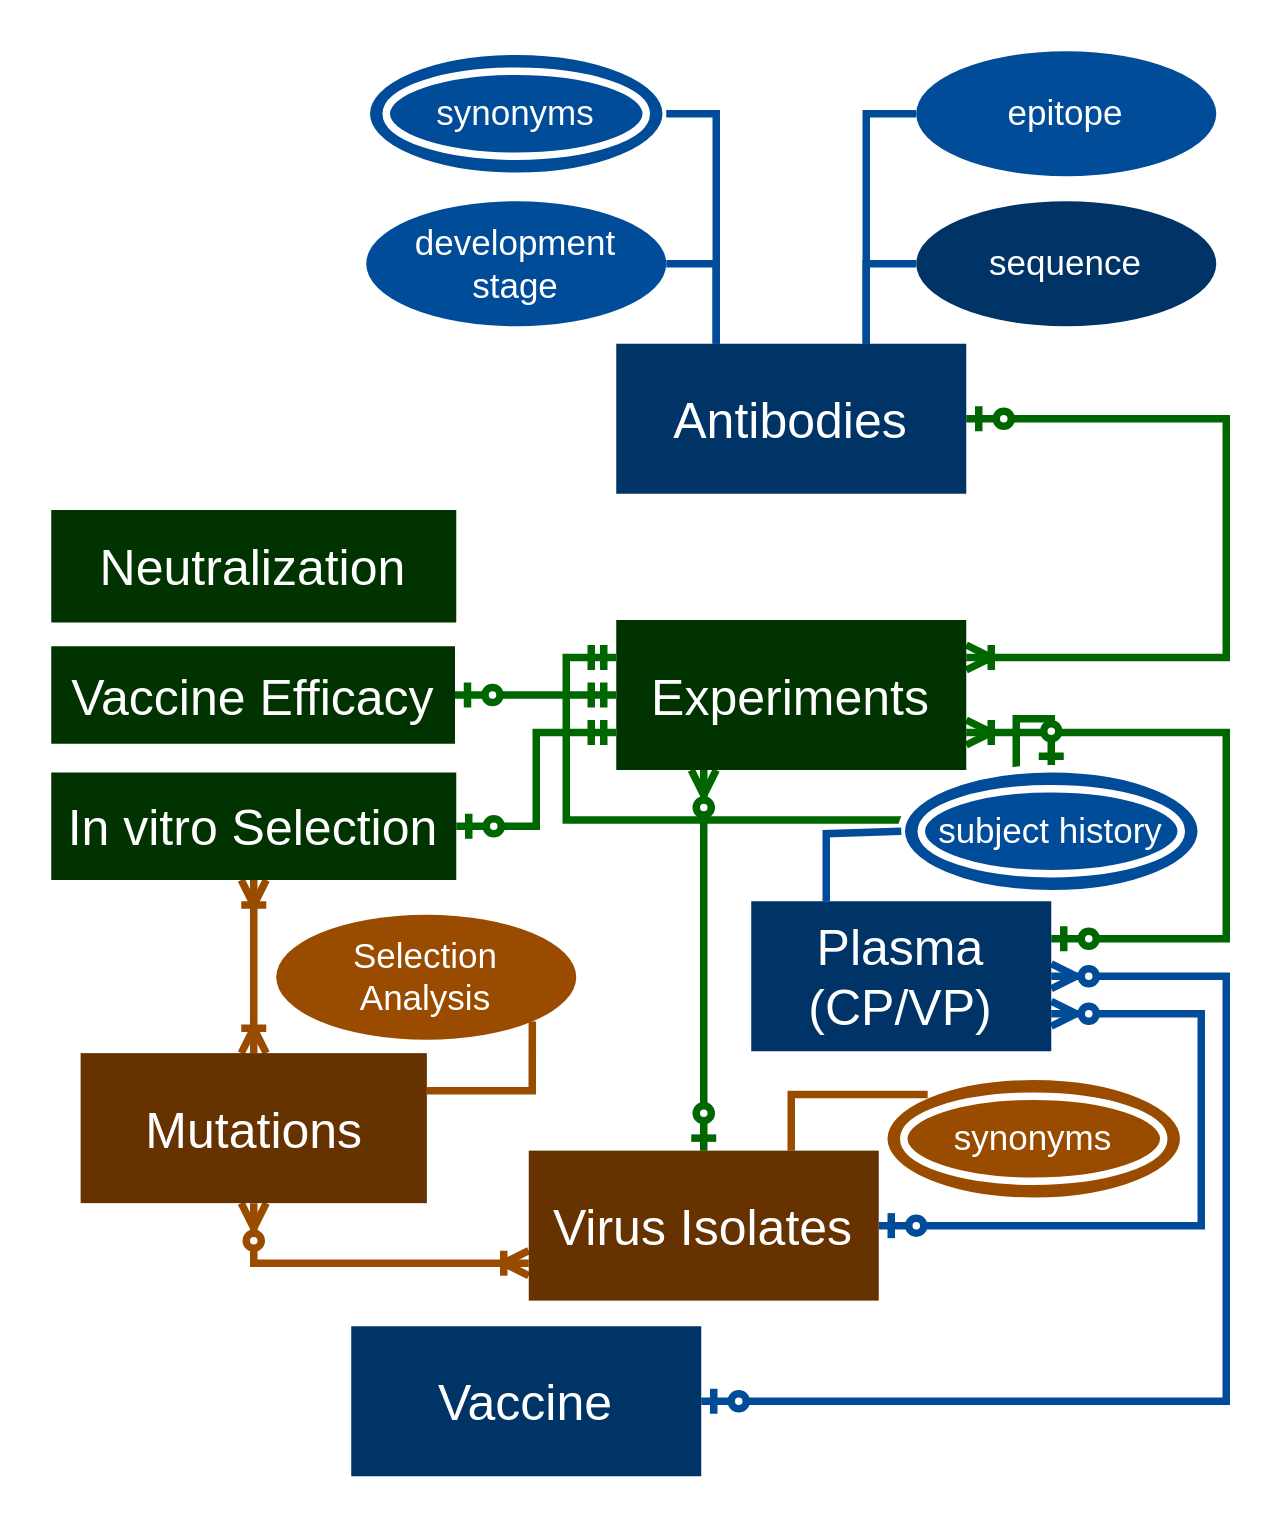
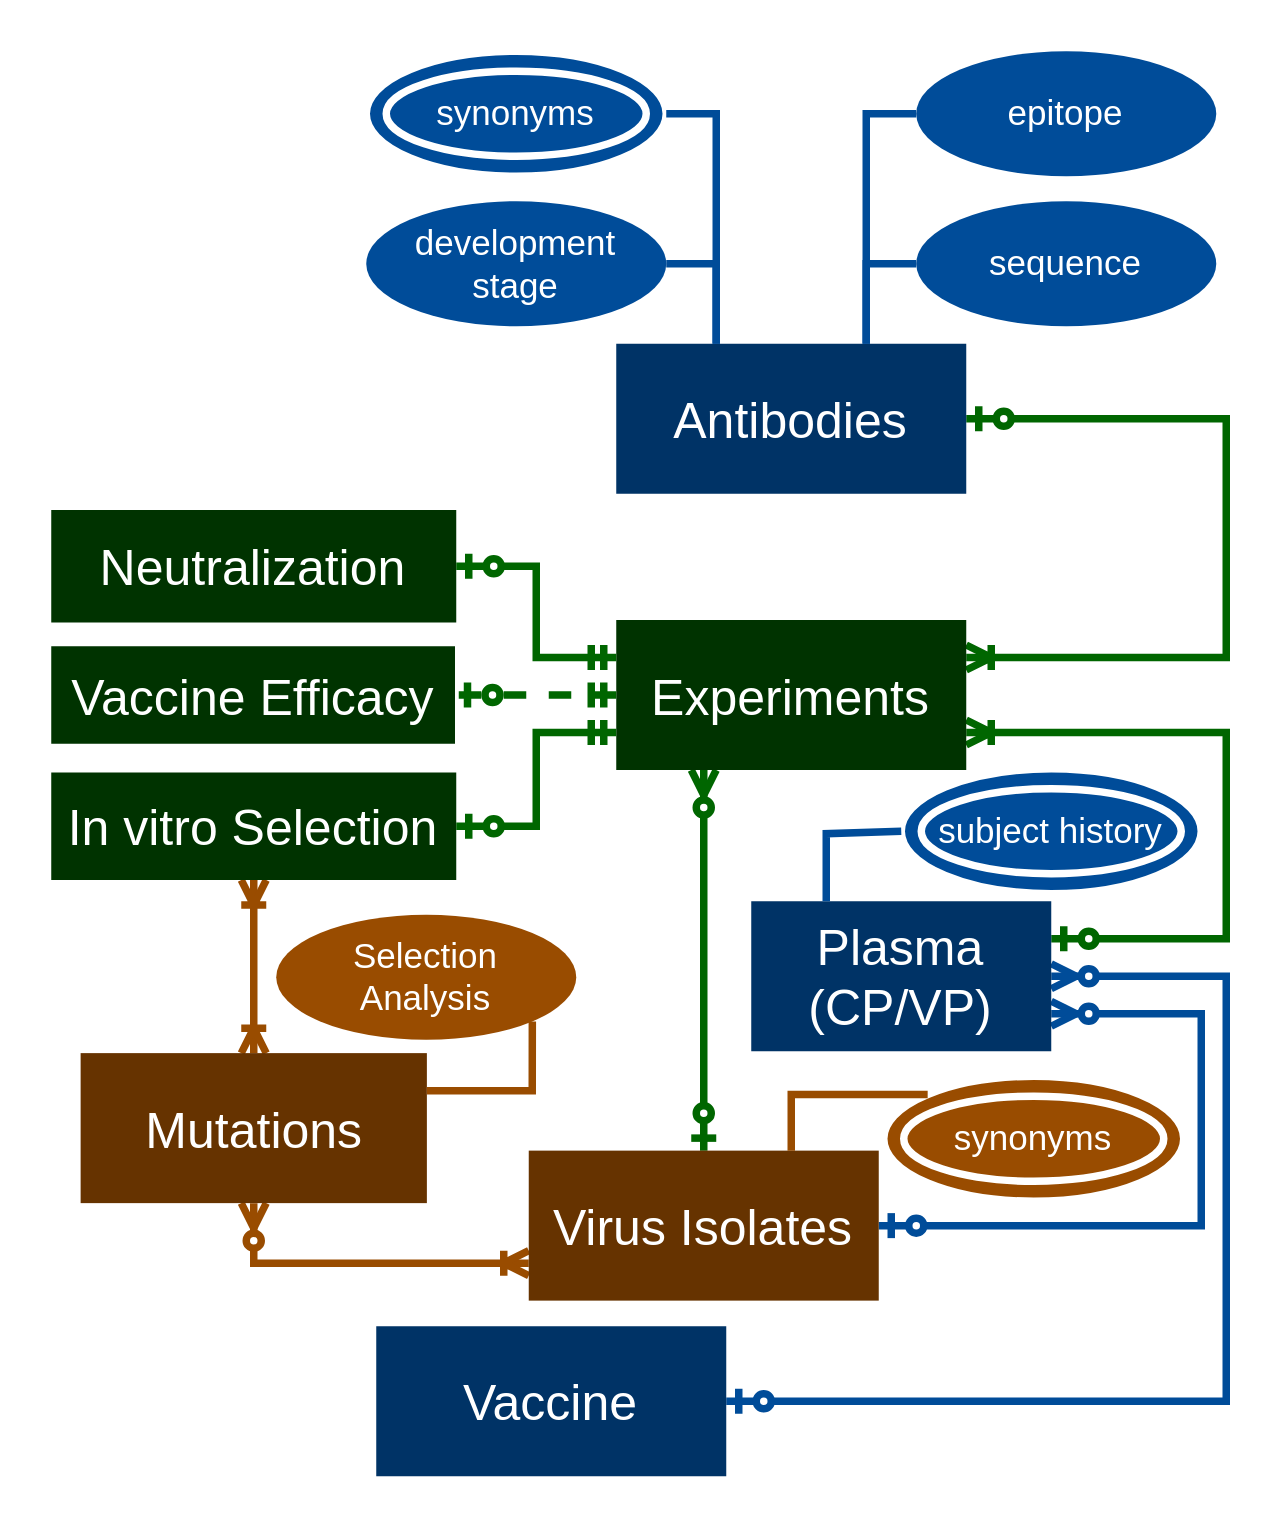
node "sequence": fillcolor #003366 -> #004c99
edge "Vaccine Efficacy" -- "Experiments": style solid -> dashed
edge "Experiments" -- "subject history": now "Experiments" -- "Neutralization"
node "Vaccine": moved (526, 1401) -> (551, 1401)
